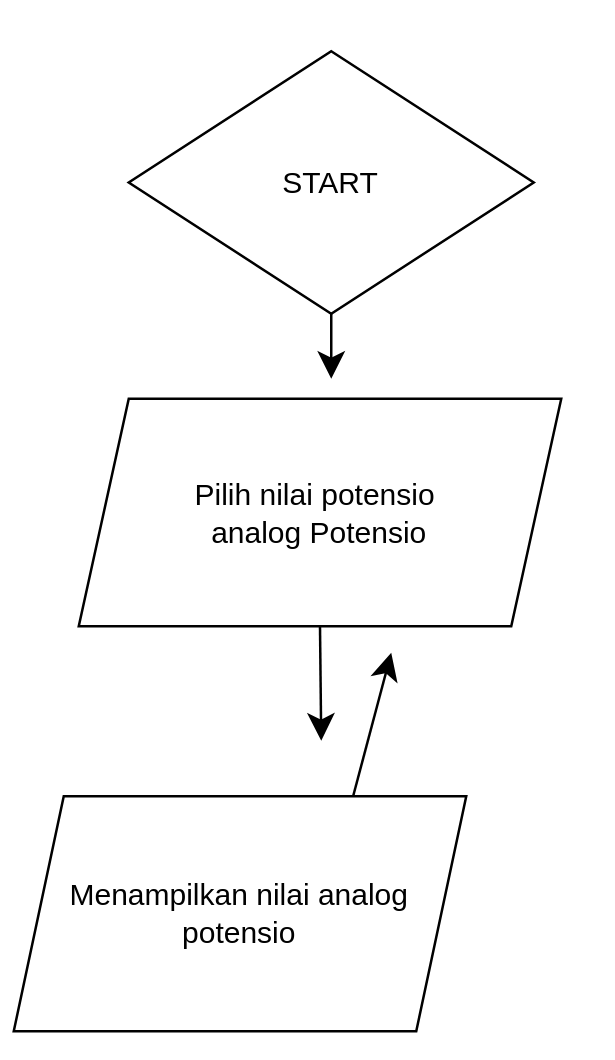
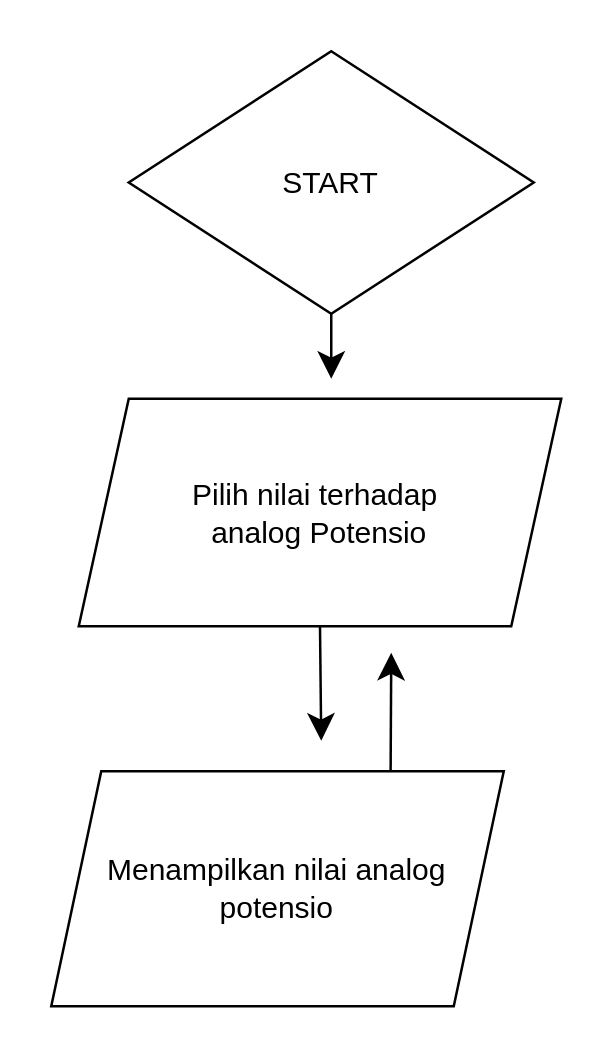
node "Pilih nilai potensio analog Potensio": label "Pilih nilai potensio analog Potensio" -> "Pilih nilai terhadap analog Potensio"
node "Menampilkan nilai analog potensio": moved (240, 914) -> (278, 889)
